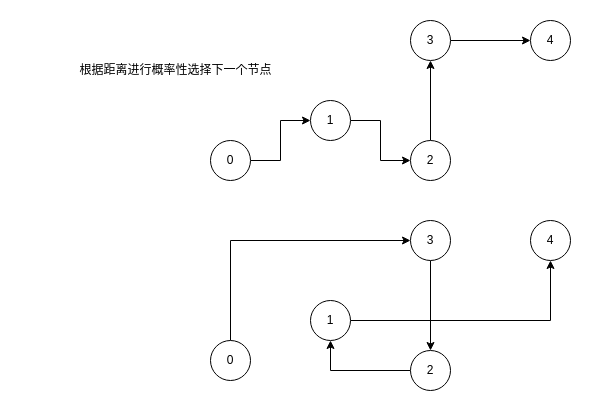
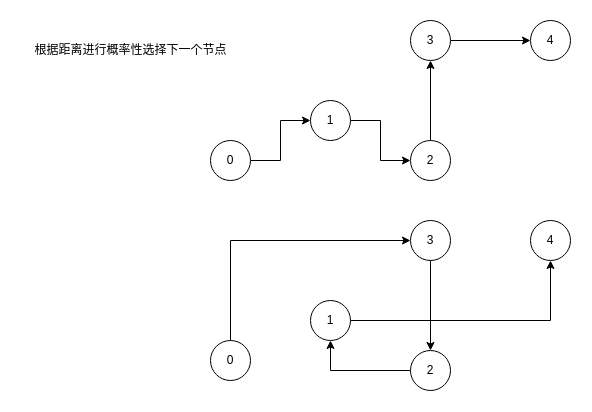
node "根据距离进行概率性选择下一个节点": moved (176, 71) -> (131, 51)
